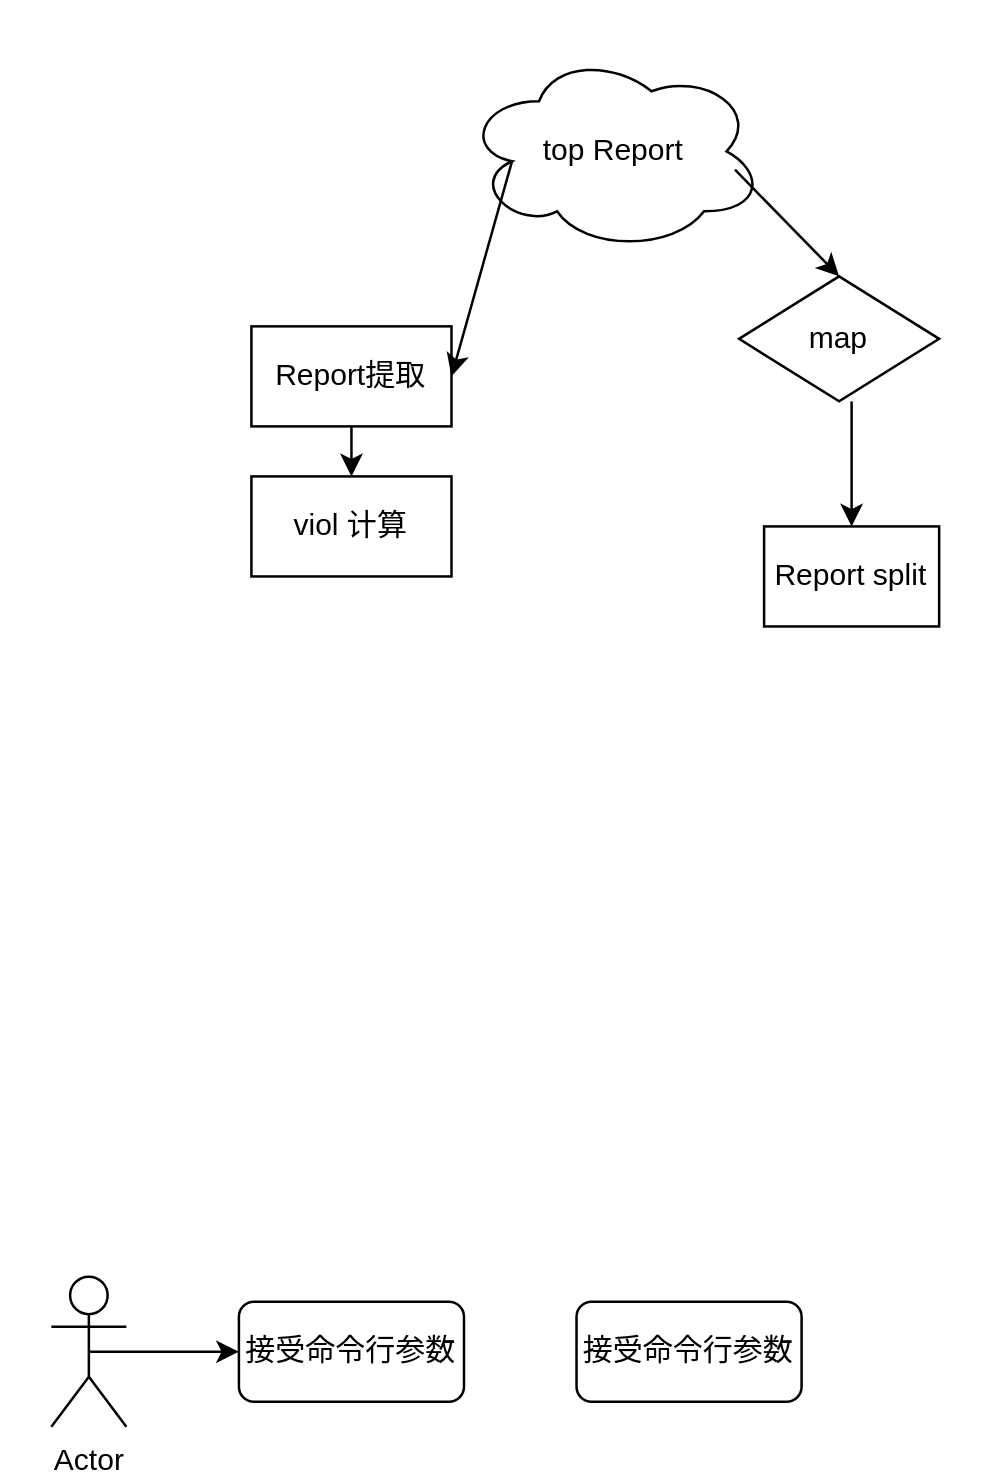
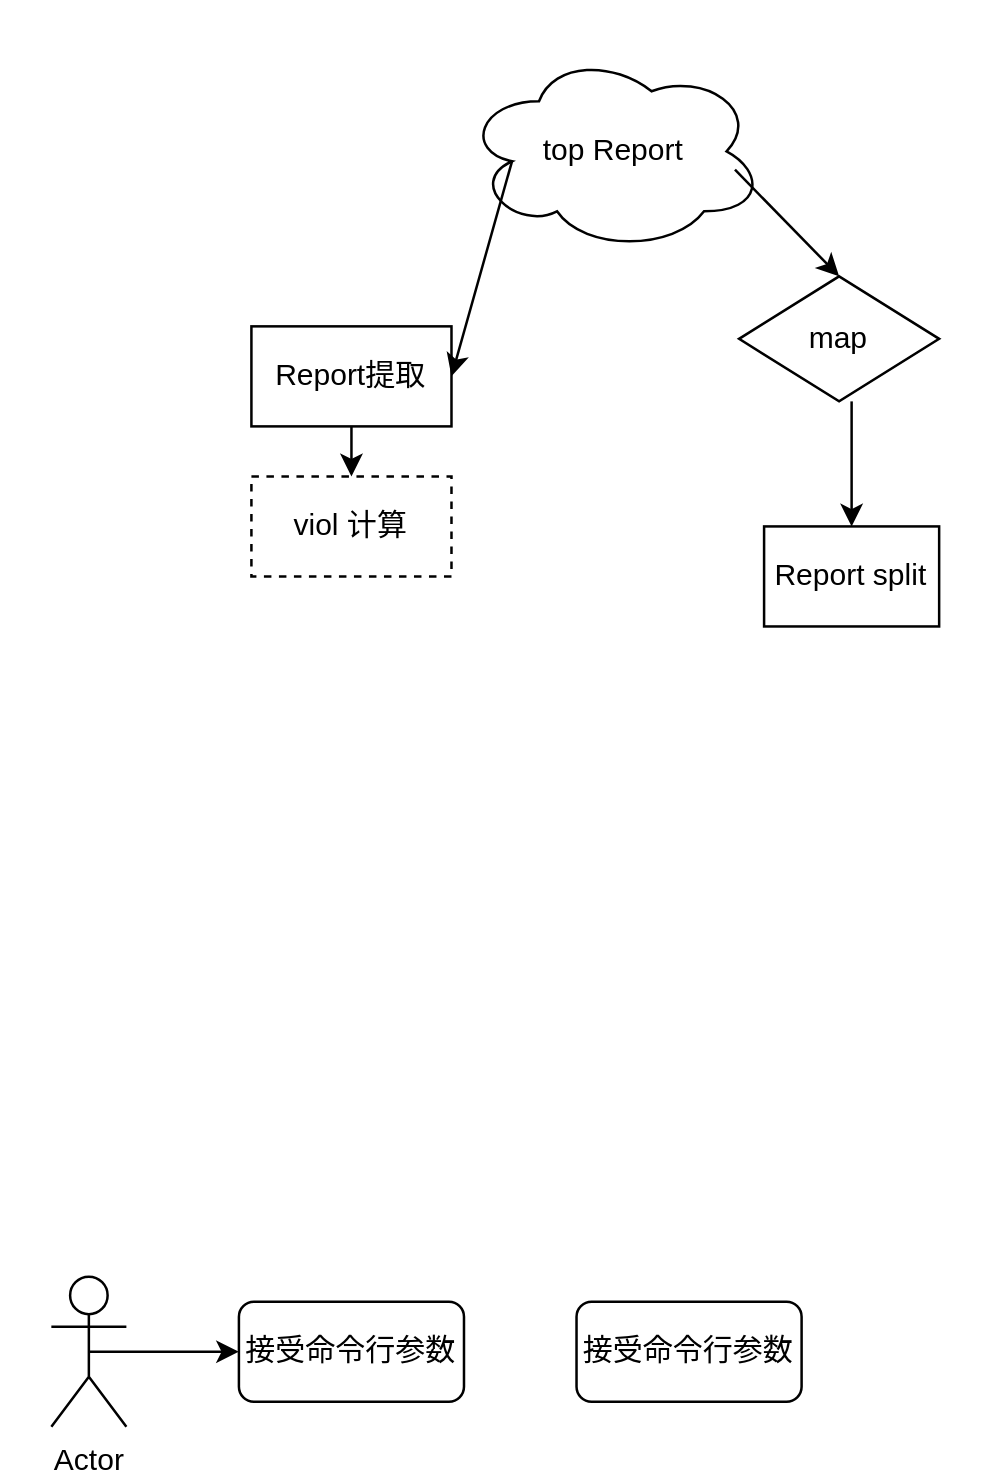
node "viol 计算": style solid -> dashed
